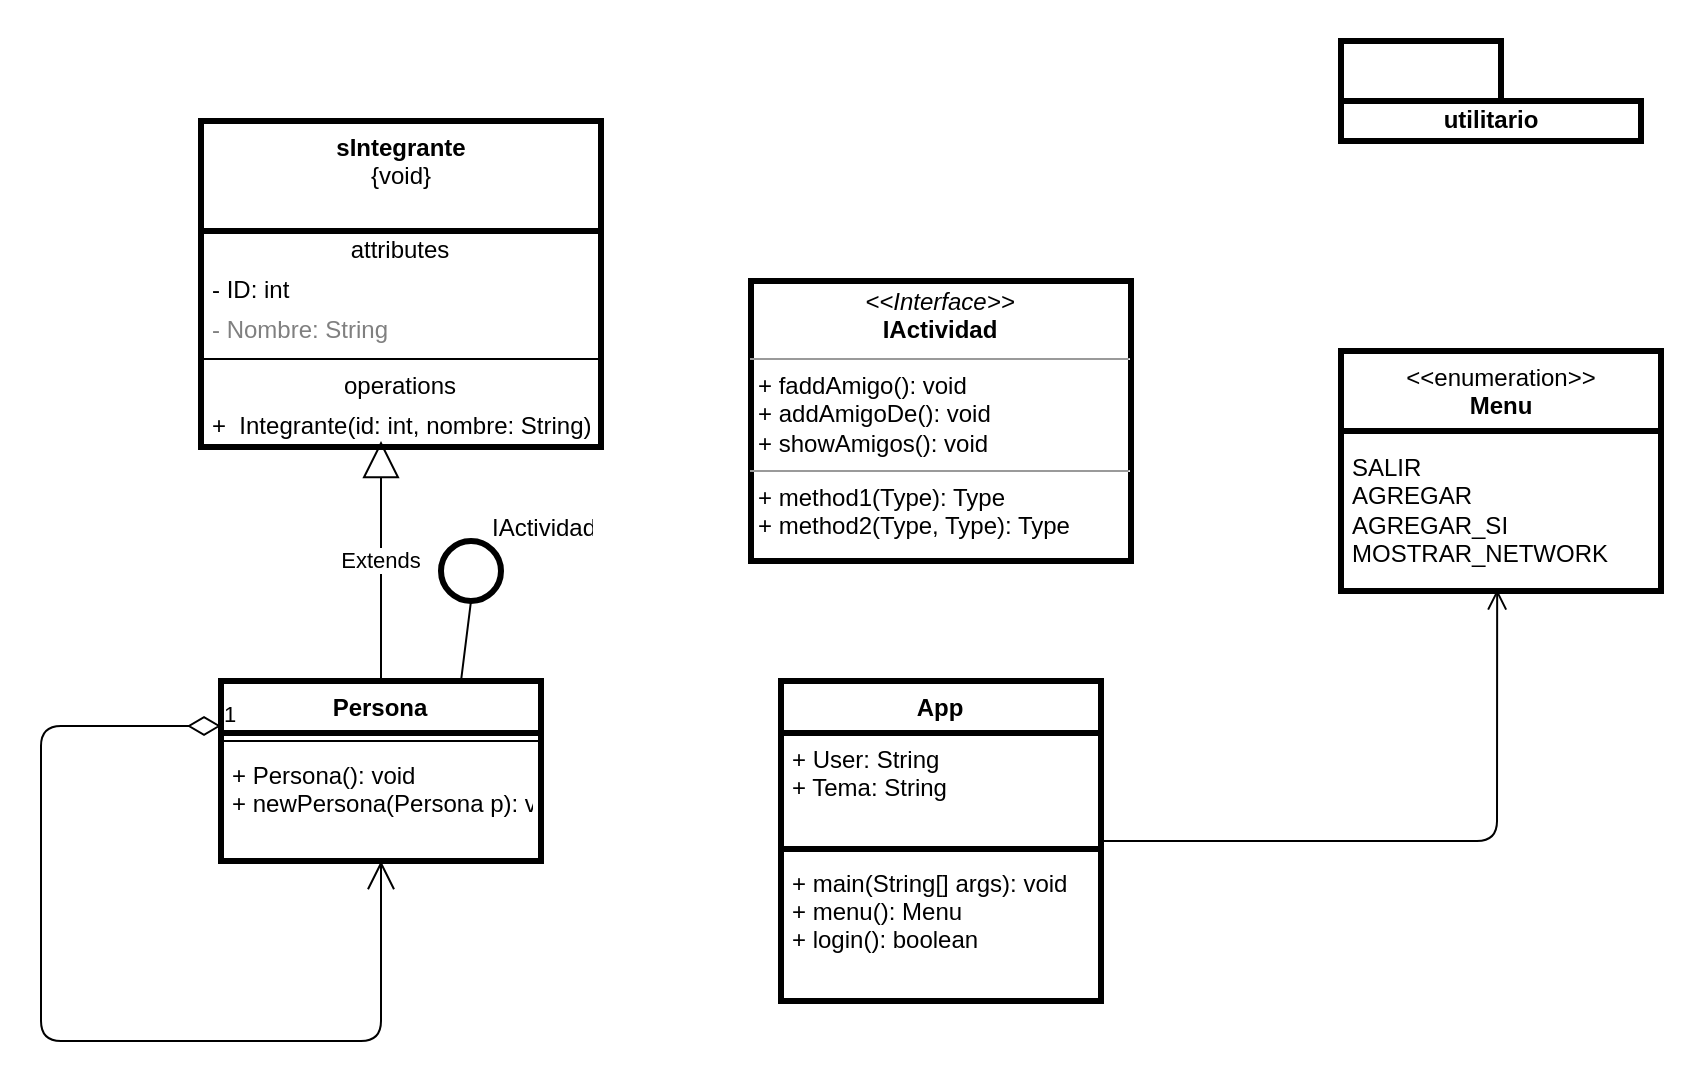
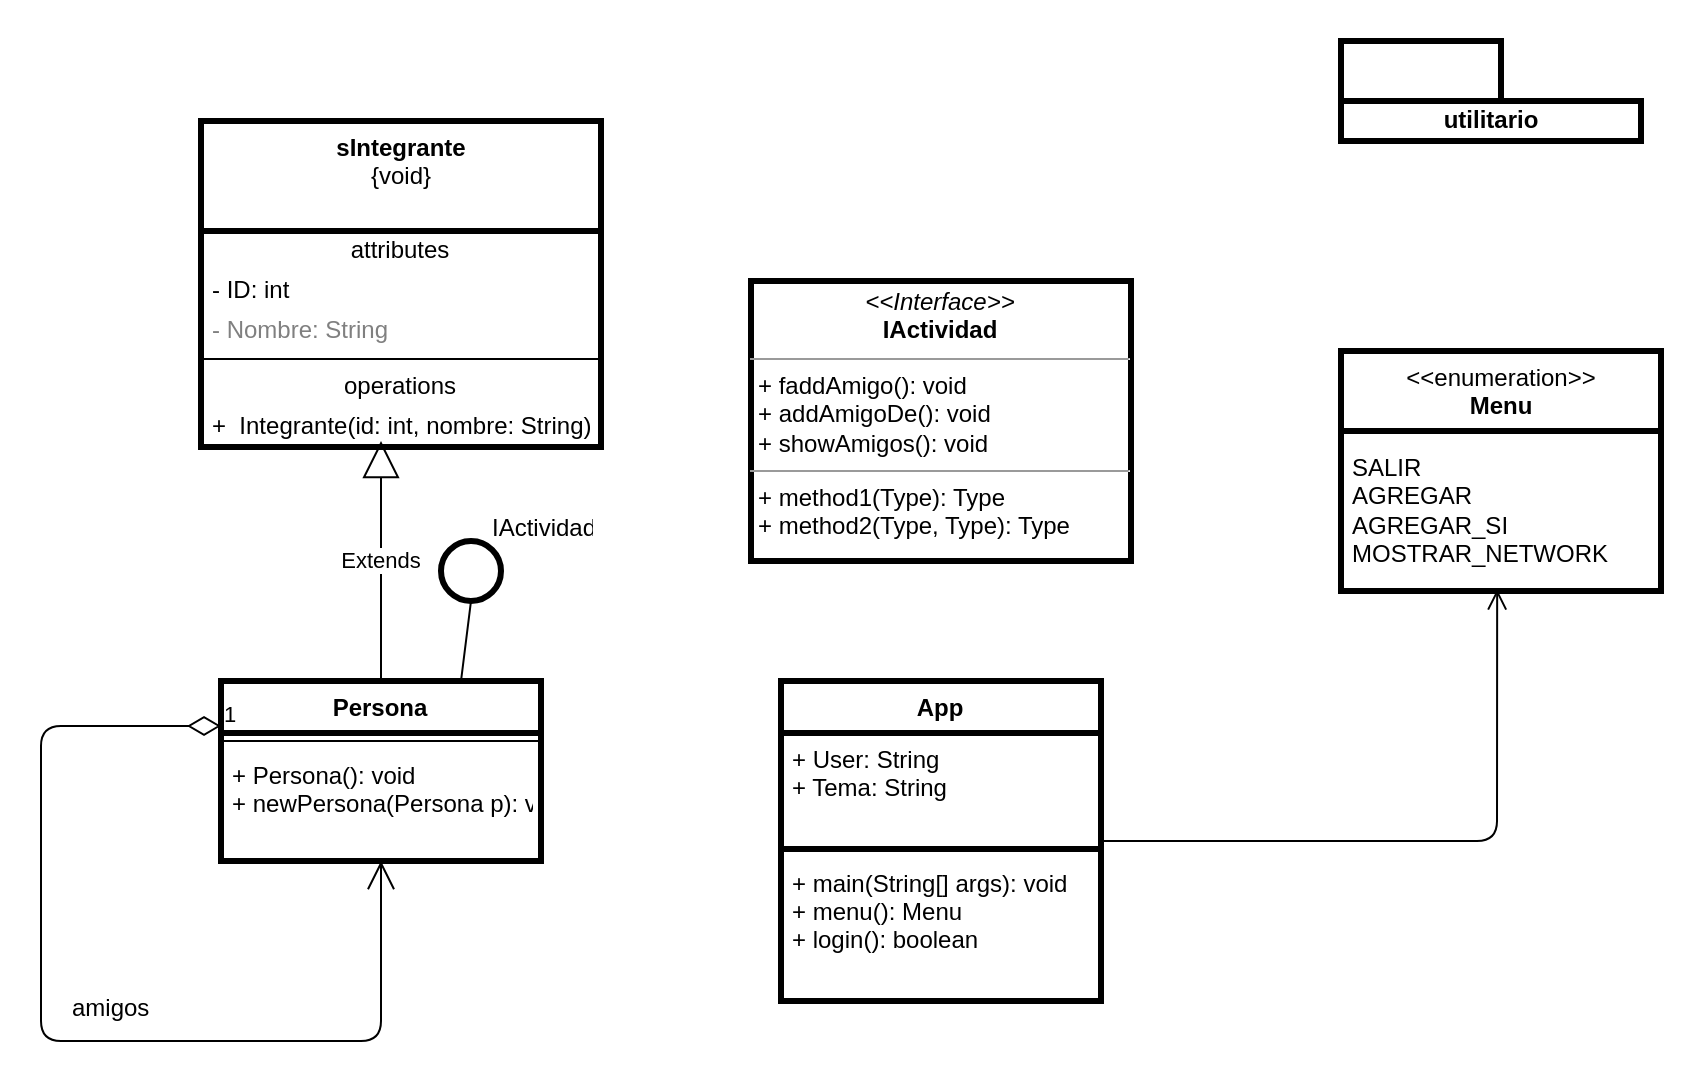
node "amigos": added
